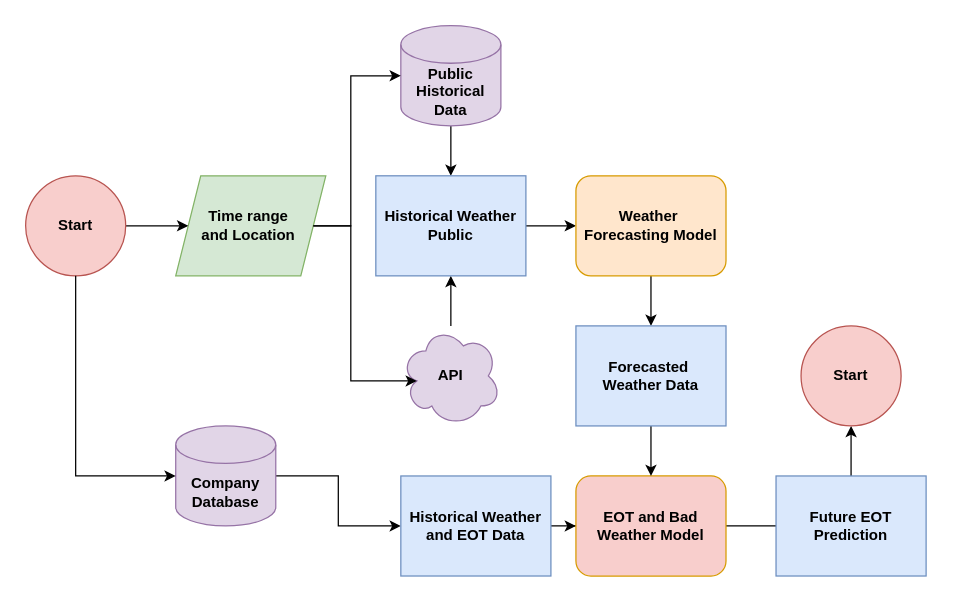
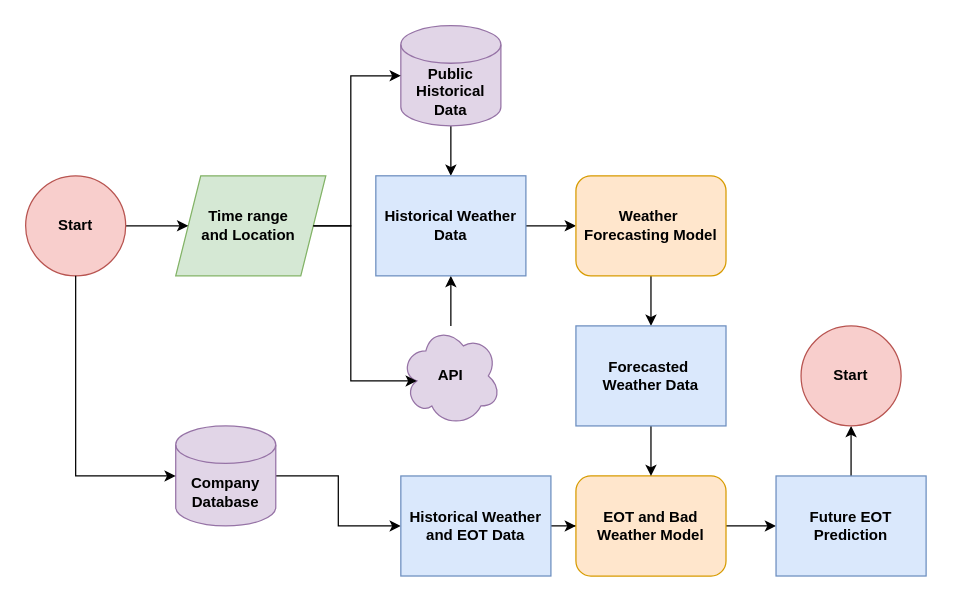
node "Historical Weather Public": label "Historical Weather Public" -> "Historical Weather Data"
node "EOT and Bad Weather Model": fillcolor #f8cecc -> #ffe6cc
edge "EOT and Bad Weather Model" -- "Future EOT Prediction": arrowhead none -> classic
